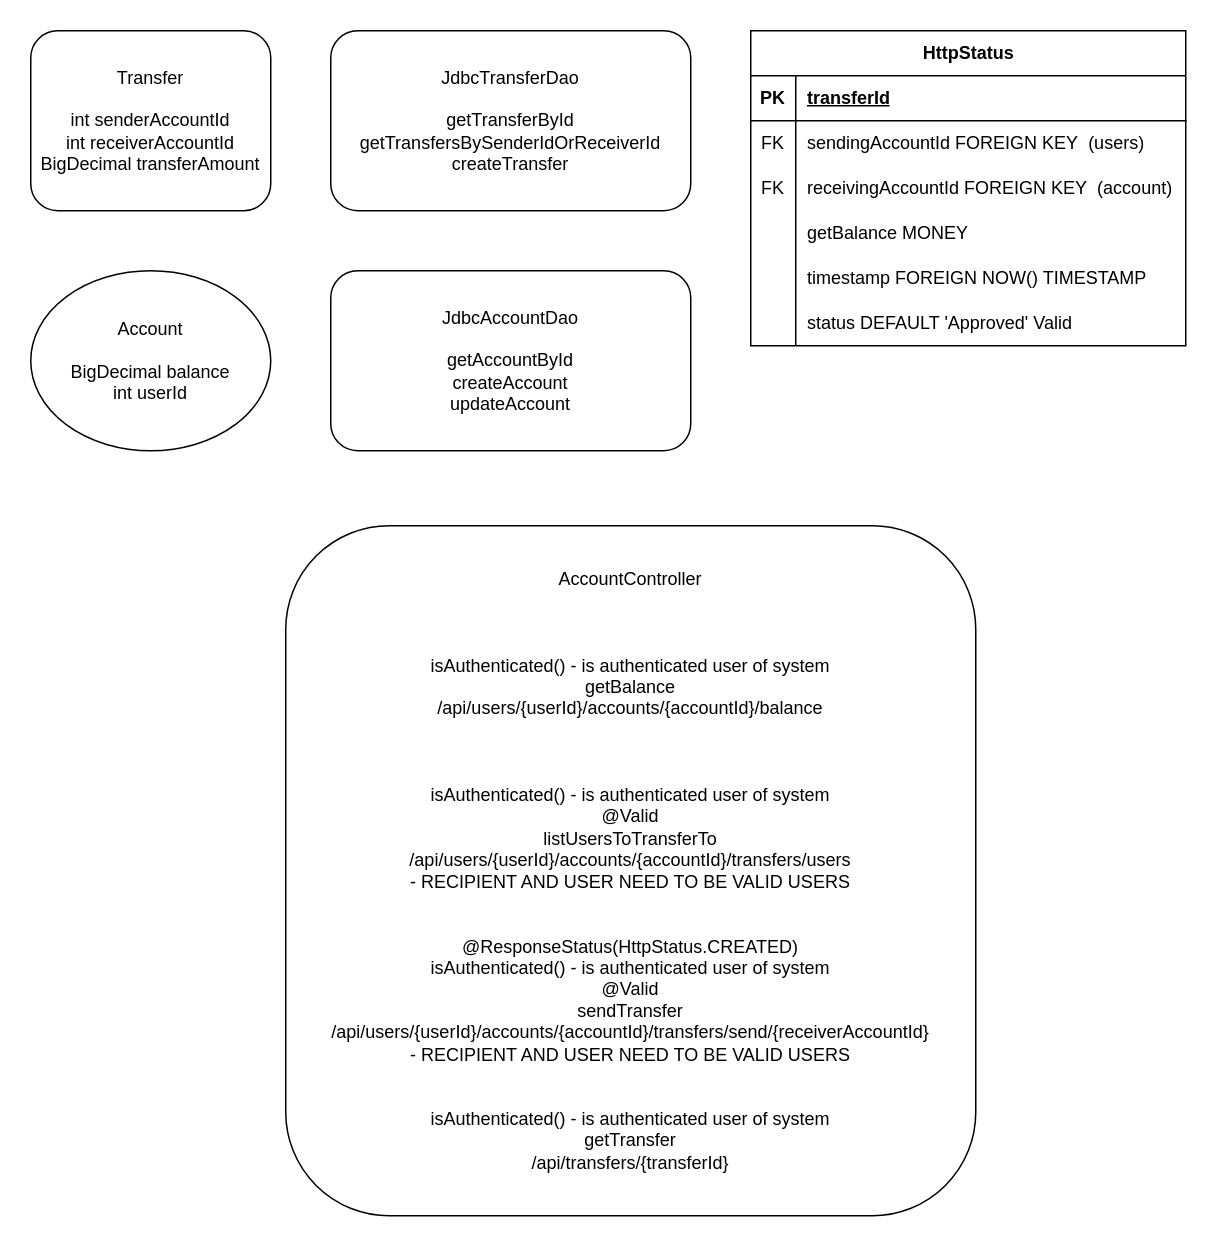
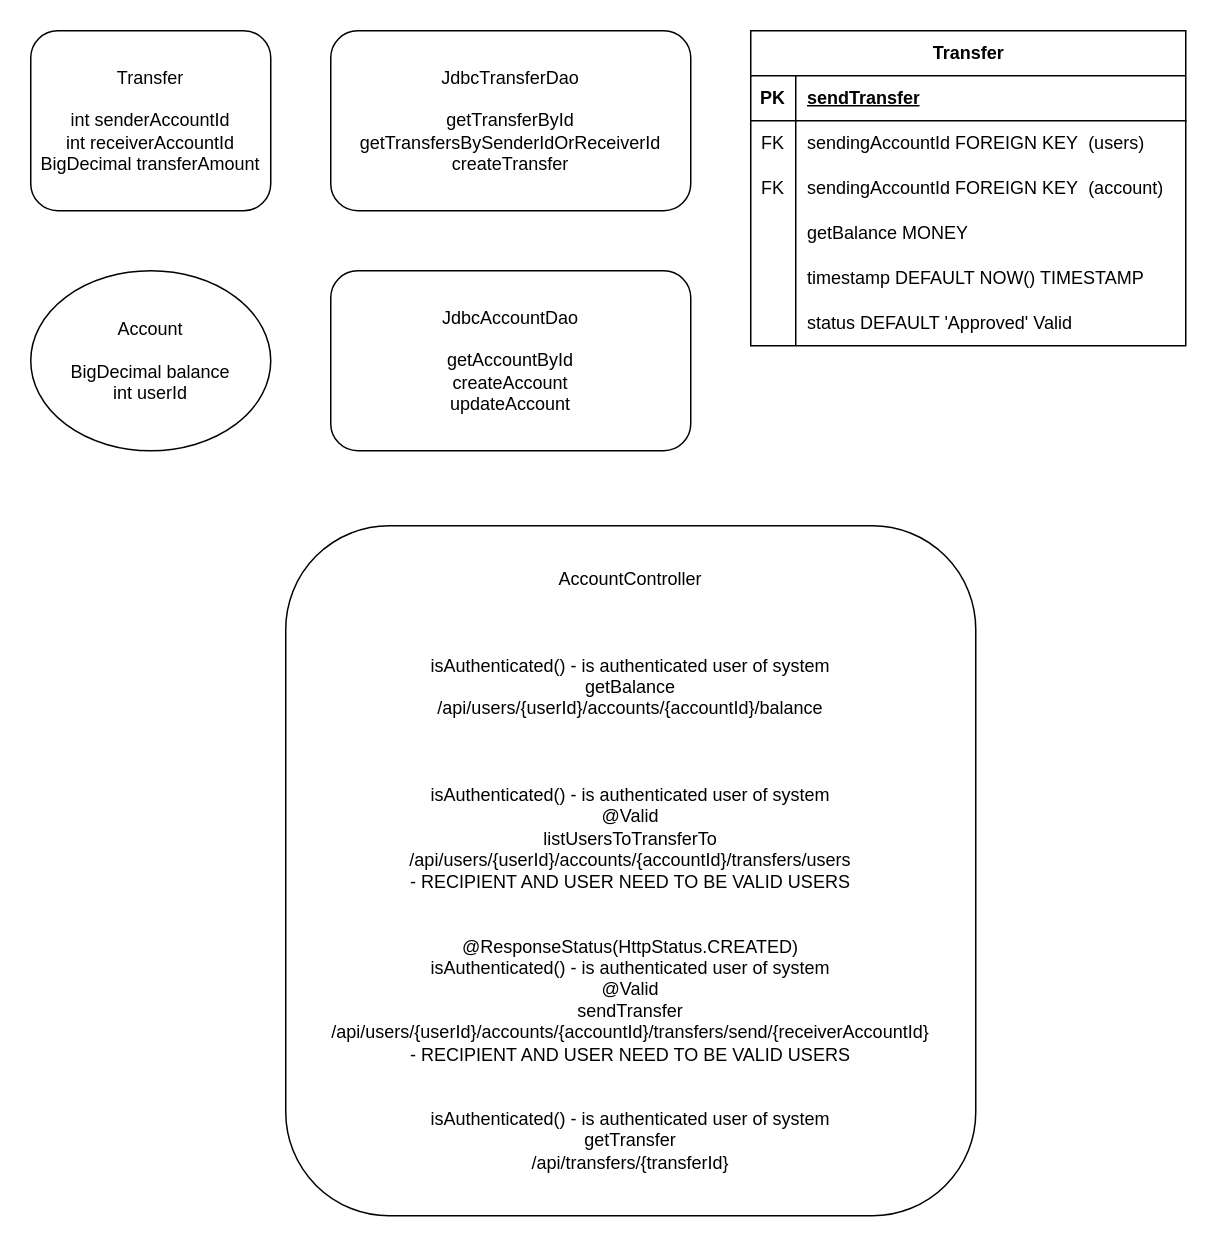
node "HttpStatus": label "HttpStatus" -> "Transfer"
node "transferId": label "transferId" -> "sendTransfer"
node "receivingAccountId FOREIGN KEY (account)": label "receivingAccountId FOREIGN KEY (account)" -> "sendingAccountId FOREIGN KEY (account)"
node "timestamp FOREIGN NOW() TIMESTAMP": label "timestamp FOREIGN NOW() TIMESTAMP" -> "timestamp DEFAULT NOW() TIMESTAMP"
